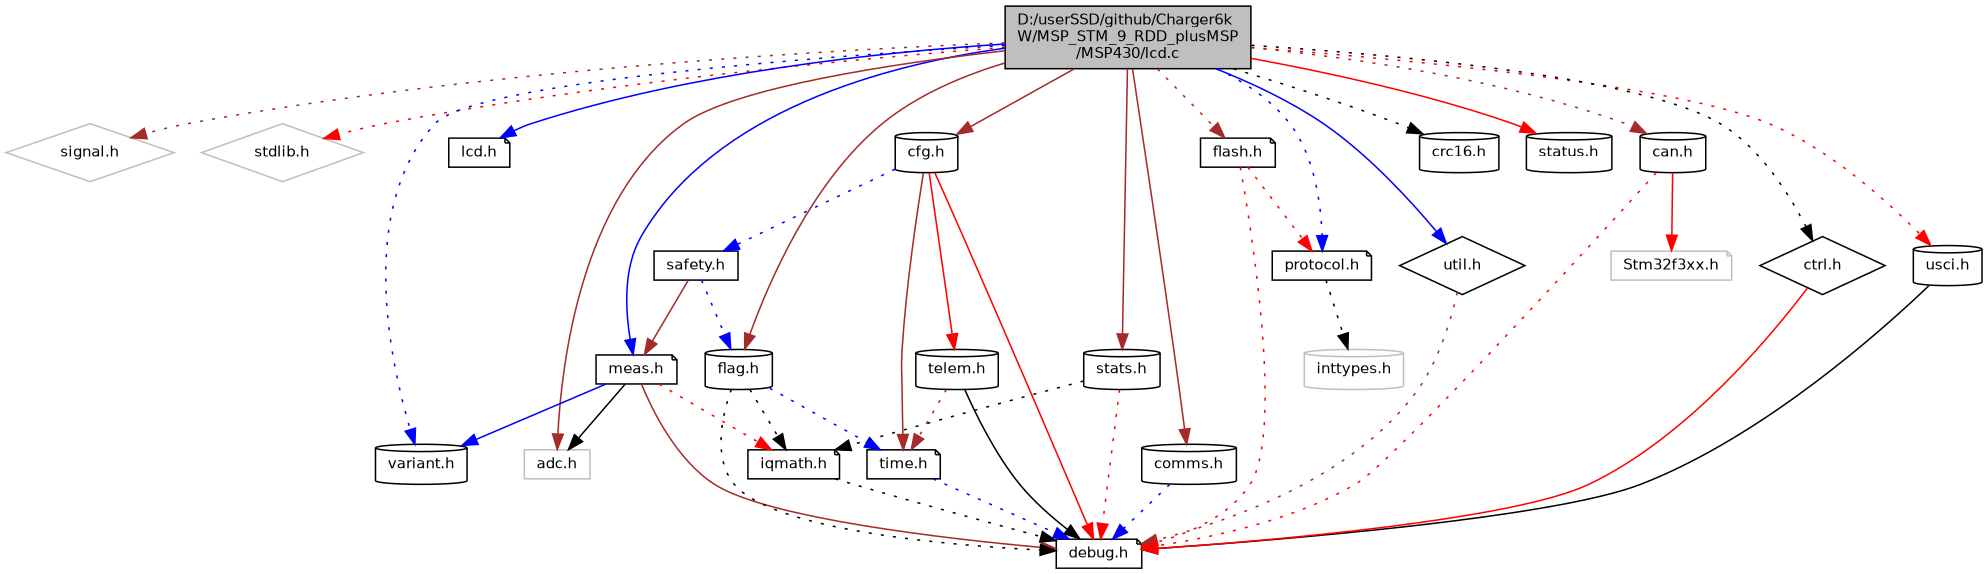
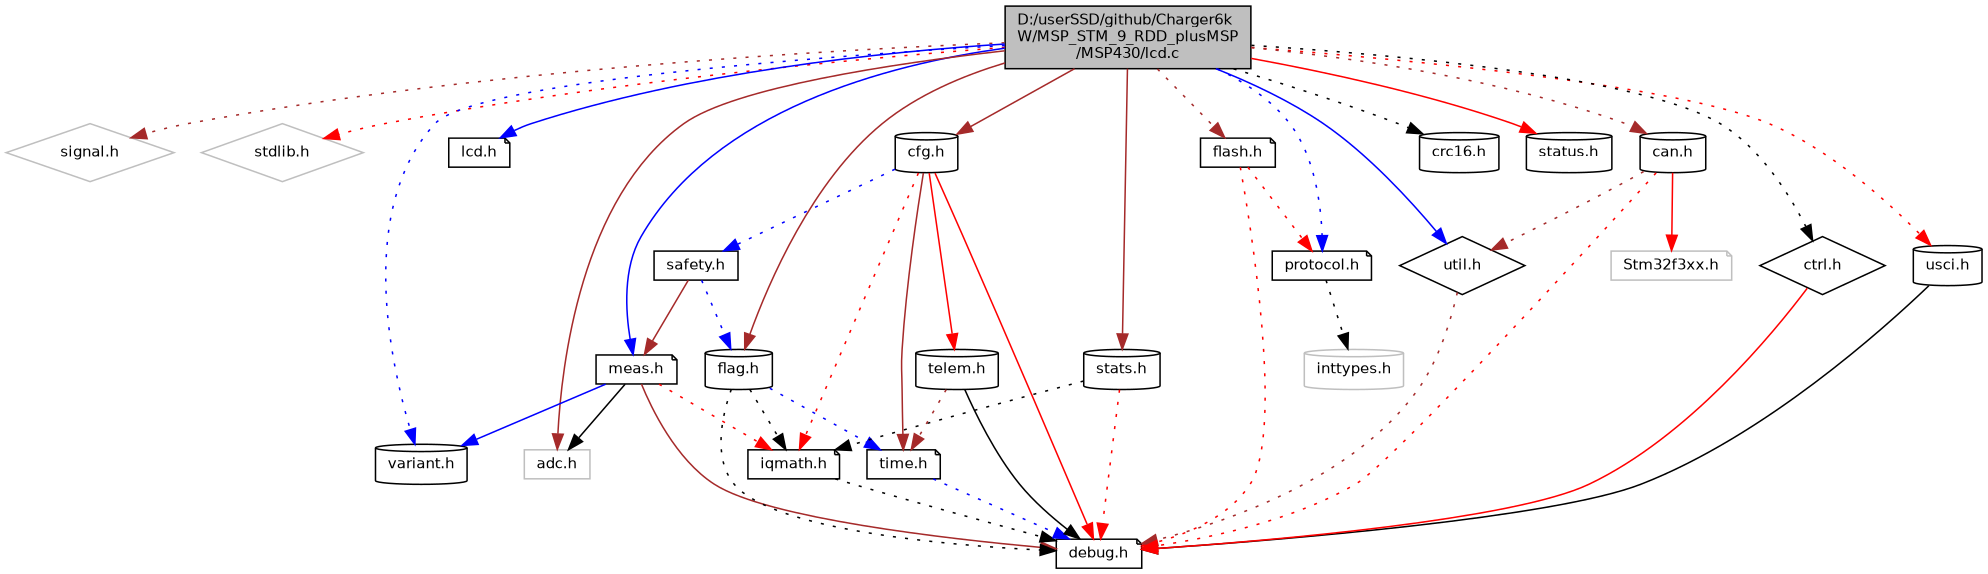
edge "can.h" -> "util.h": added
edge "cfg.h" -> "iqmath.h": added
node "comms.h": removed
